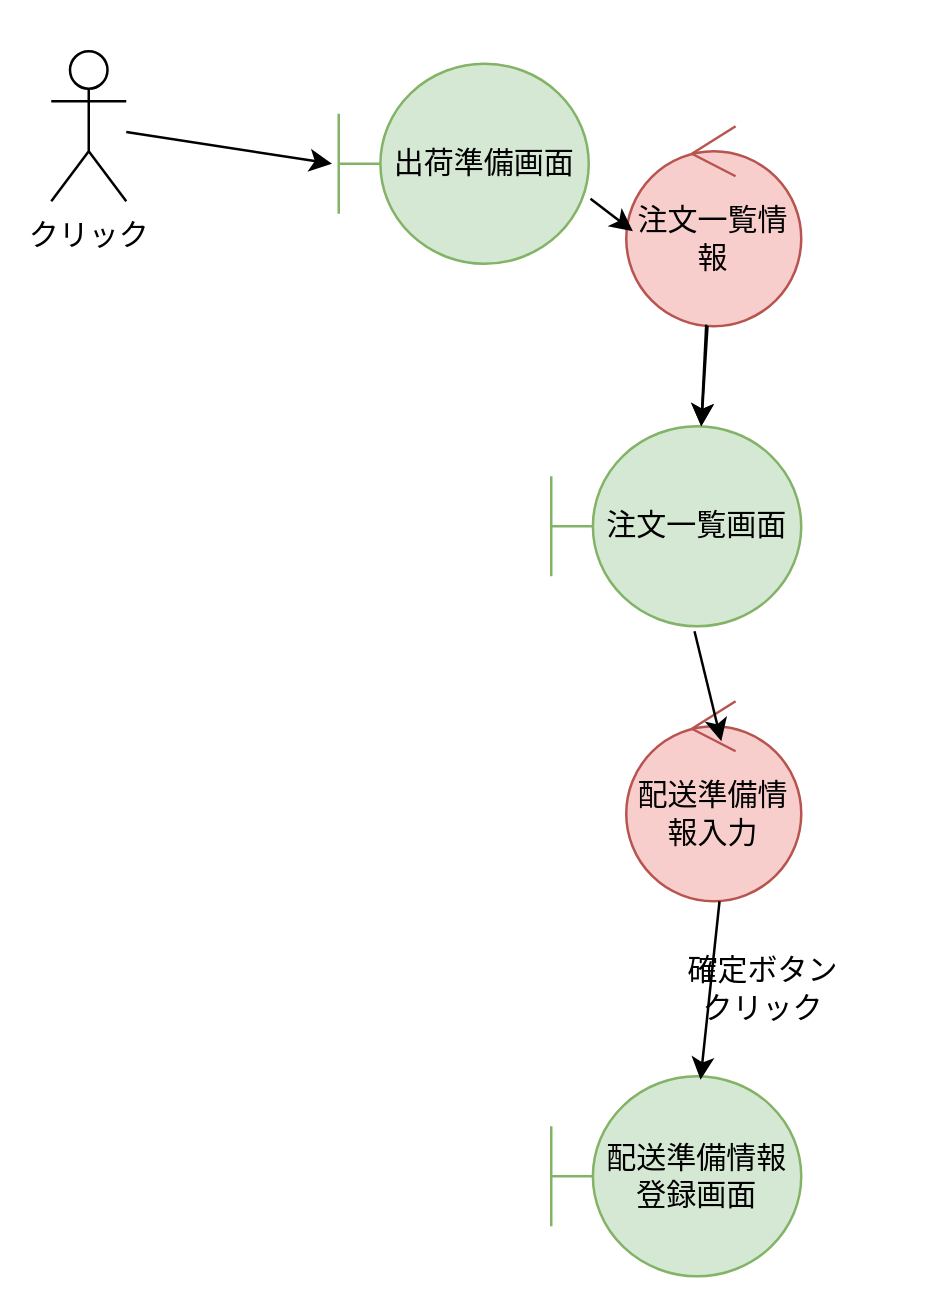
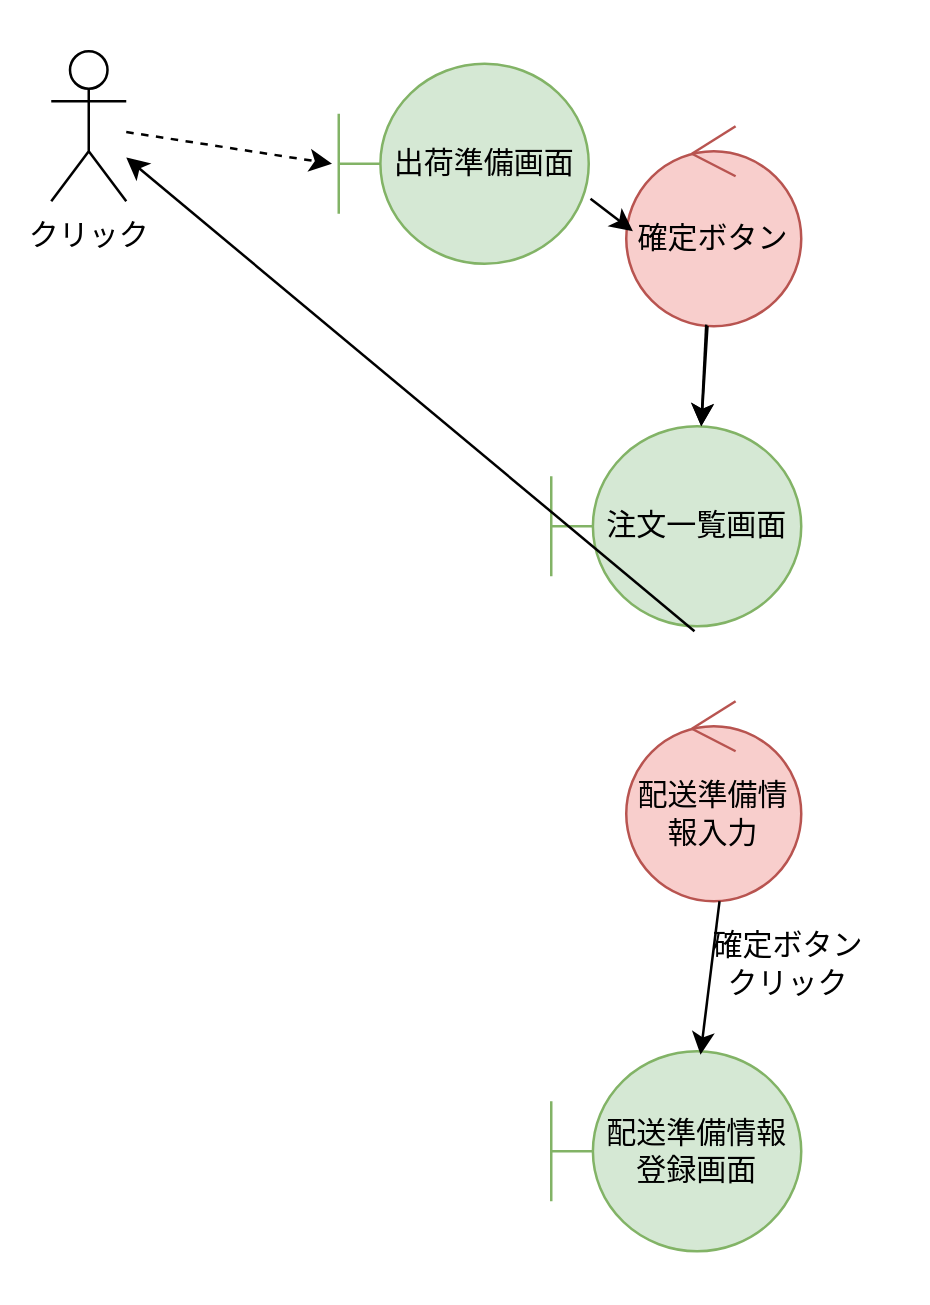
edge "クリック" -> "出荷準備画面": style solid -> dashed
node "注文一覧情報": label "注文一覧情報" -> "確定ボタン"
edge "注文一覧画面" -> "配送準備情報入力": now "注文一覧画面" -> "クリック"
node "確定ボタン クリック": moved (764, 989) -> (789, 964)
node "配送準備情報登録画面": moved (676, 1176) -> (676, 1151)
